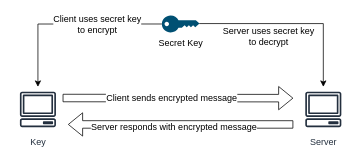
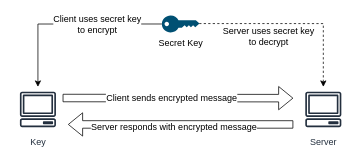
edge "Secret Key" -> "Server": style solid -> dashed
